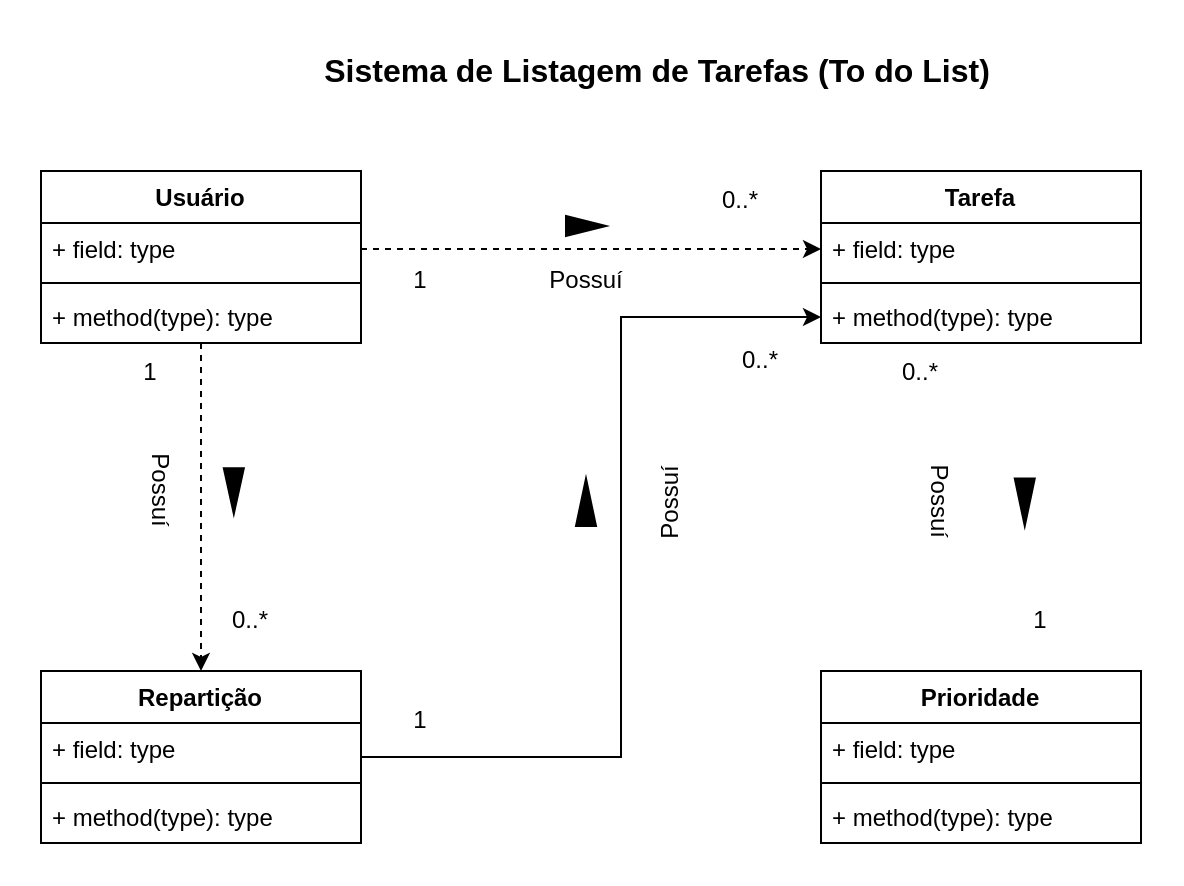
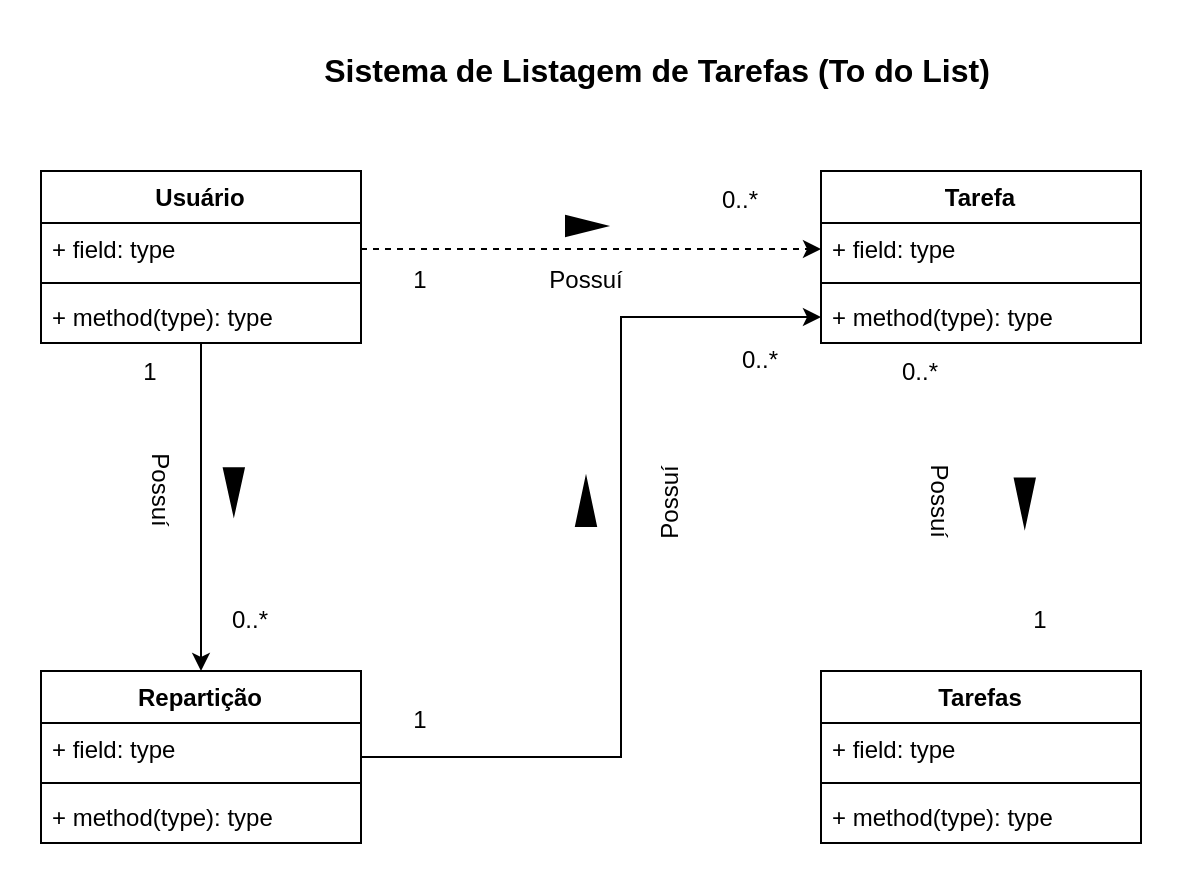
edge "Usuário" -> "Repartição": style dashed -> solid
node "Prioridade": label "Prioridade" -> "Tarefas"
